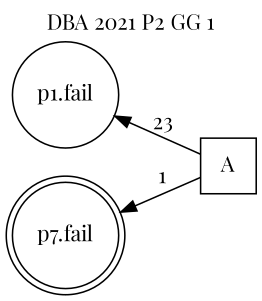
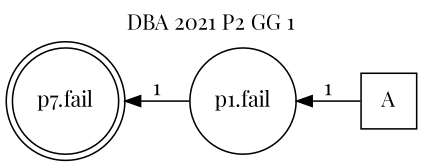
edge "A" -> "p1.fail": label "23" -> "1"
edge "A" -> "p7.fail": now "p1.fail" -> "p7.fail"
